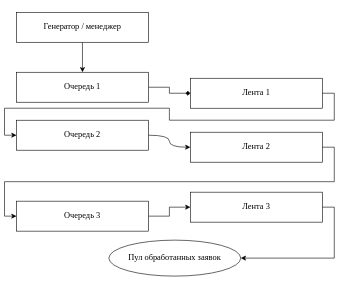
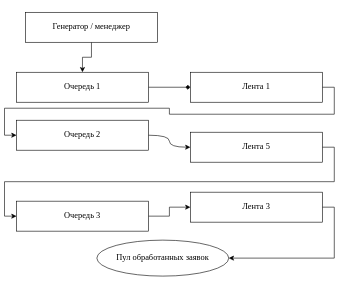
node "Генератор / менеджер": moved (83, 27) -> (92, 27)
node "Лента 1": moved (257, 93) -> (257, 87)
node "Лента 2": label "Лента 2" -> "Лента 5"
node "Пул обработанных заявок": moved (175, 258) -> (163, 258)
